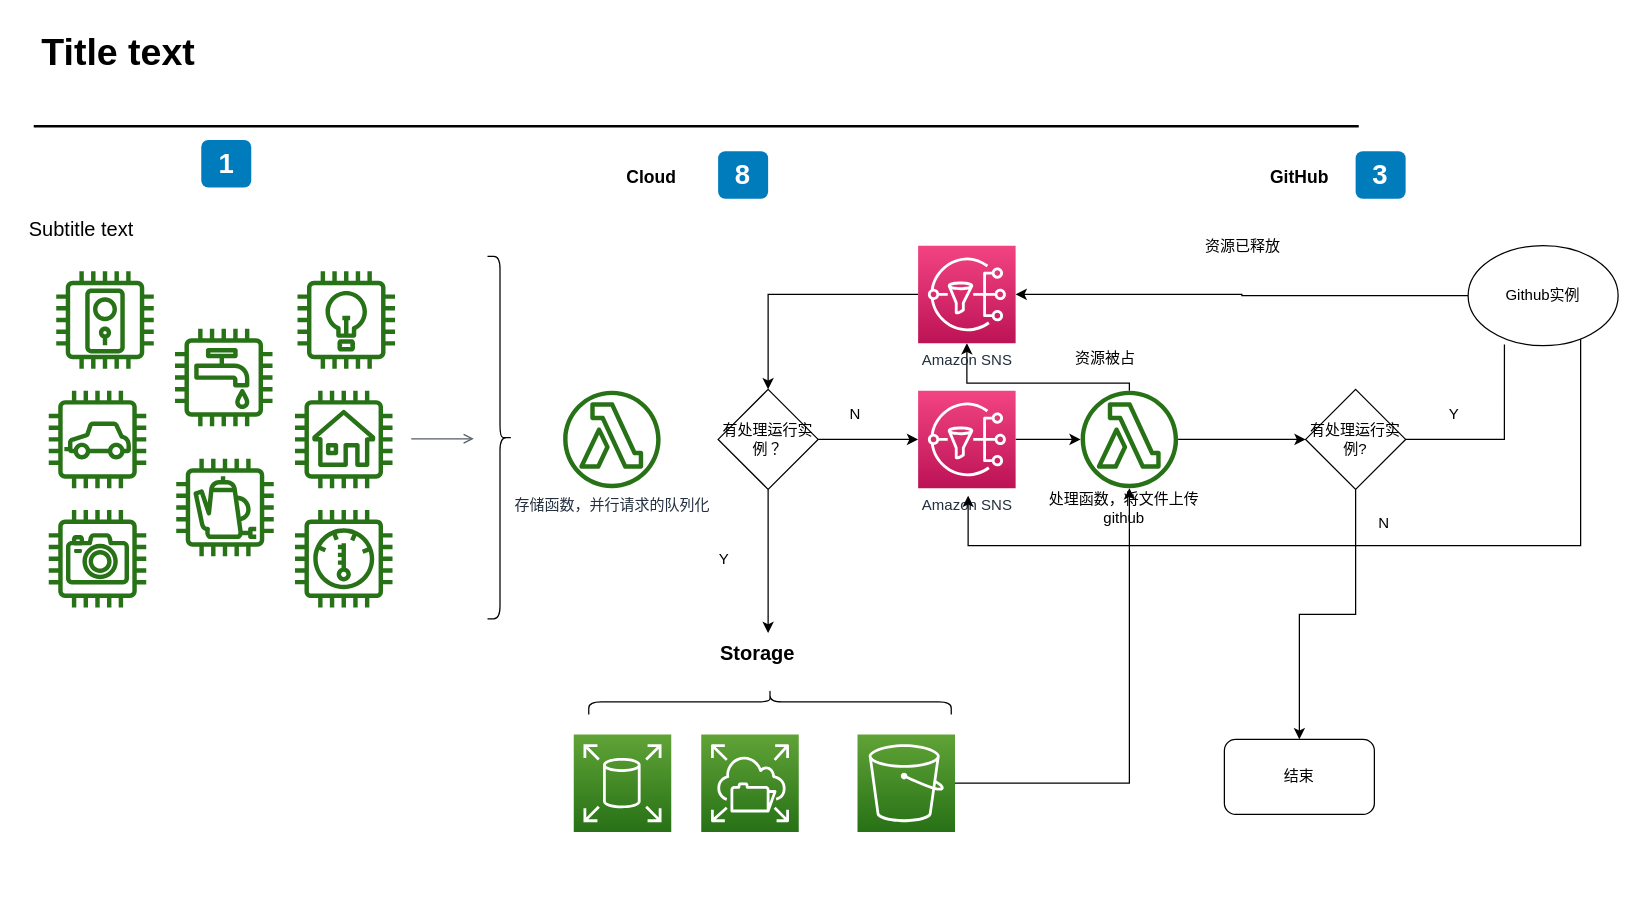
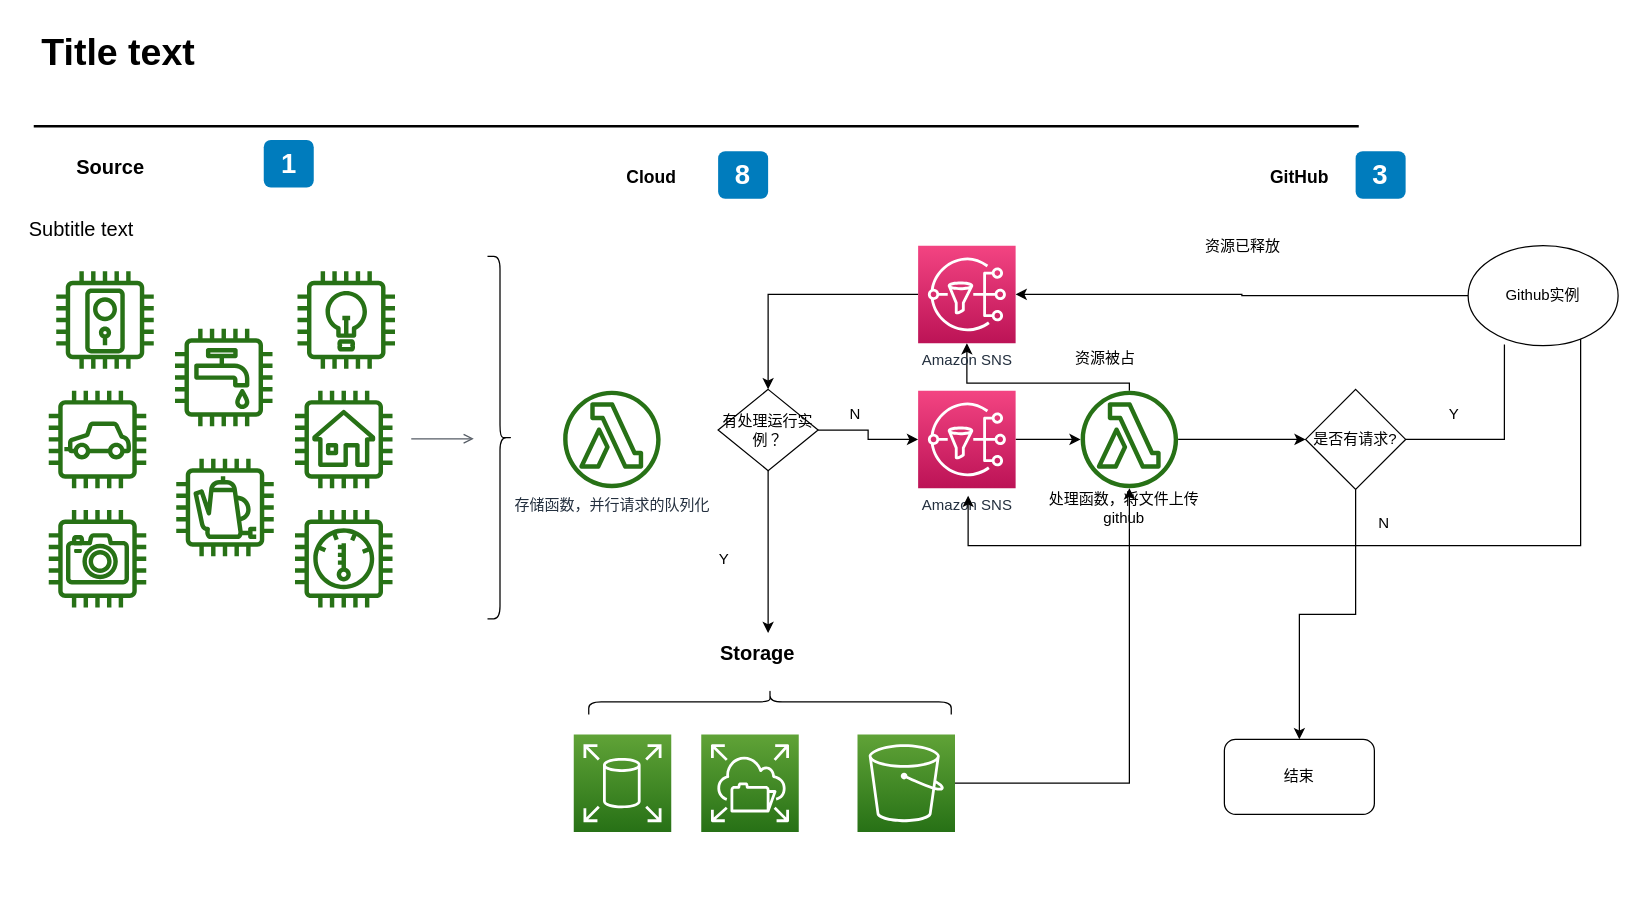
node "Source": added
node "1": moved (226, 164) -> (289, 164)
node "有处理运行实例？": size 100x100 -> 100x81
node "有处理运行实例?": label "有处理运行实例?" -> "是否有请求?"
